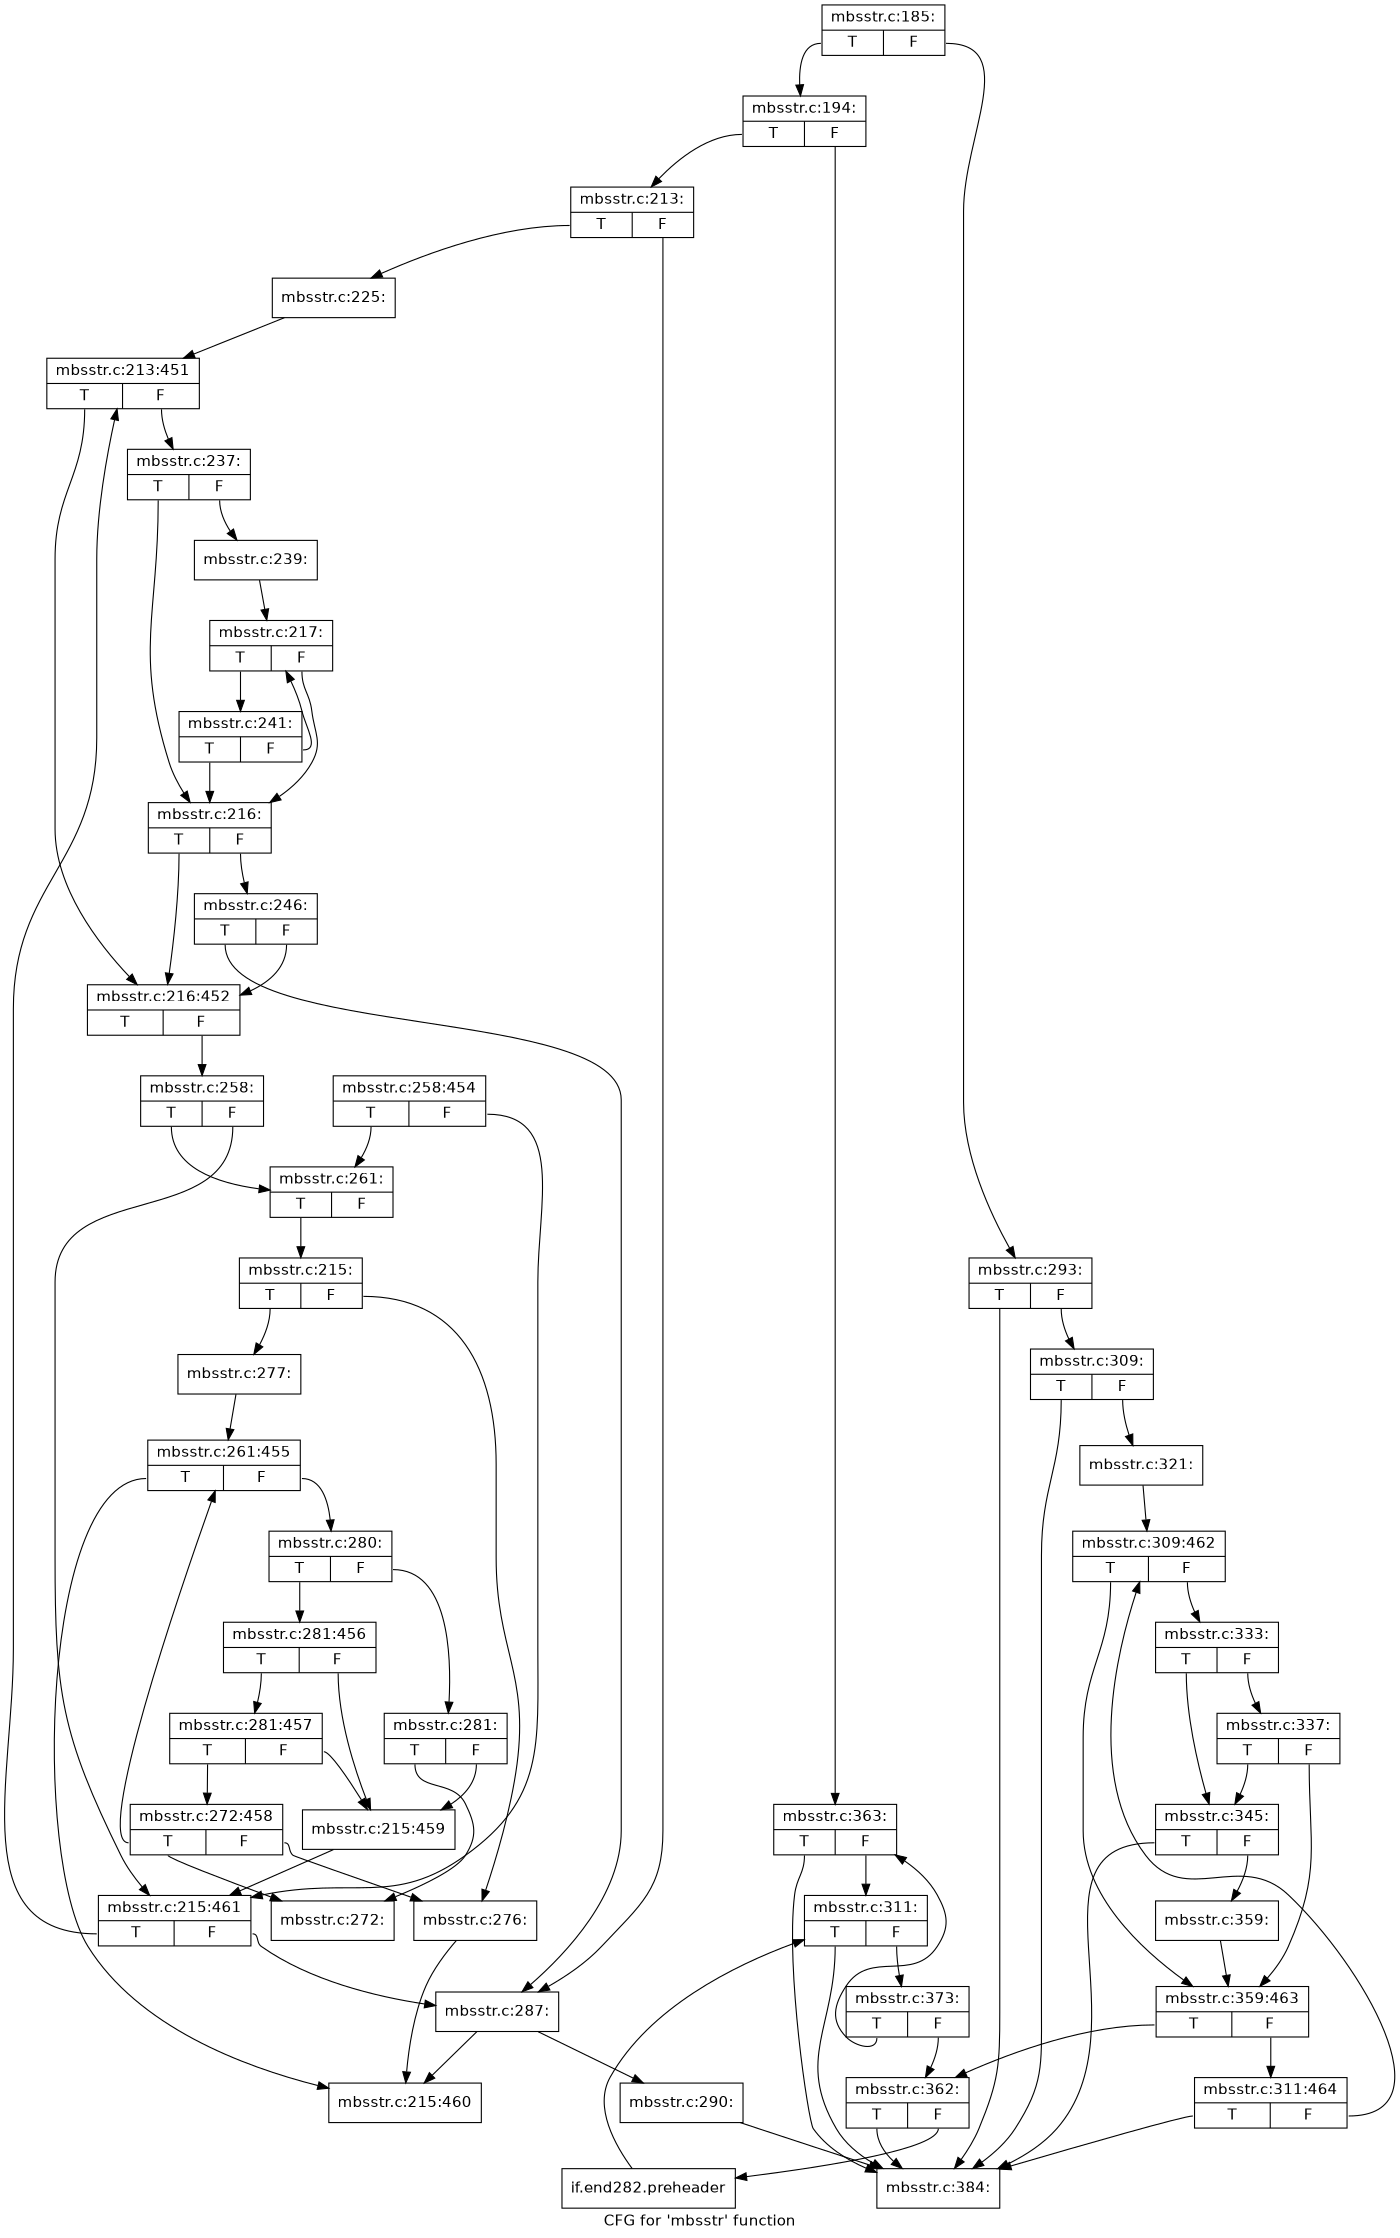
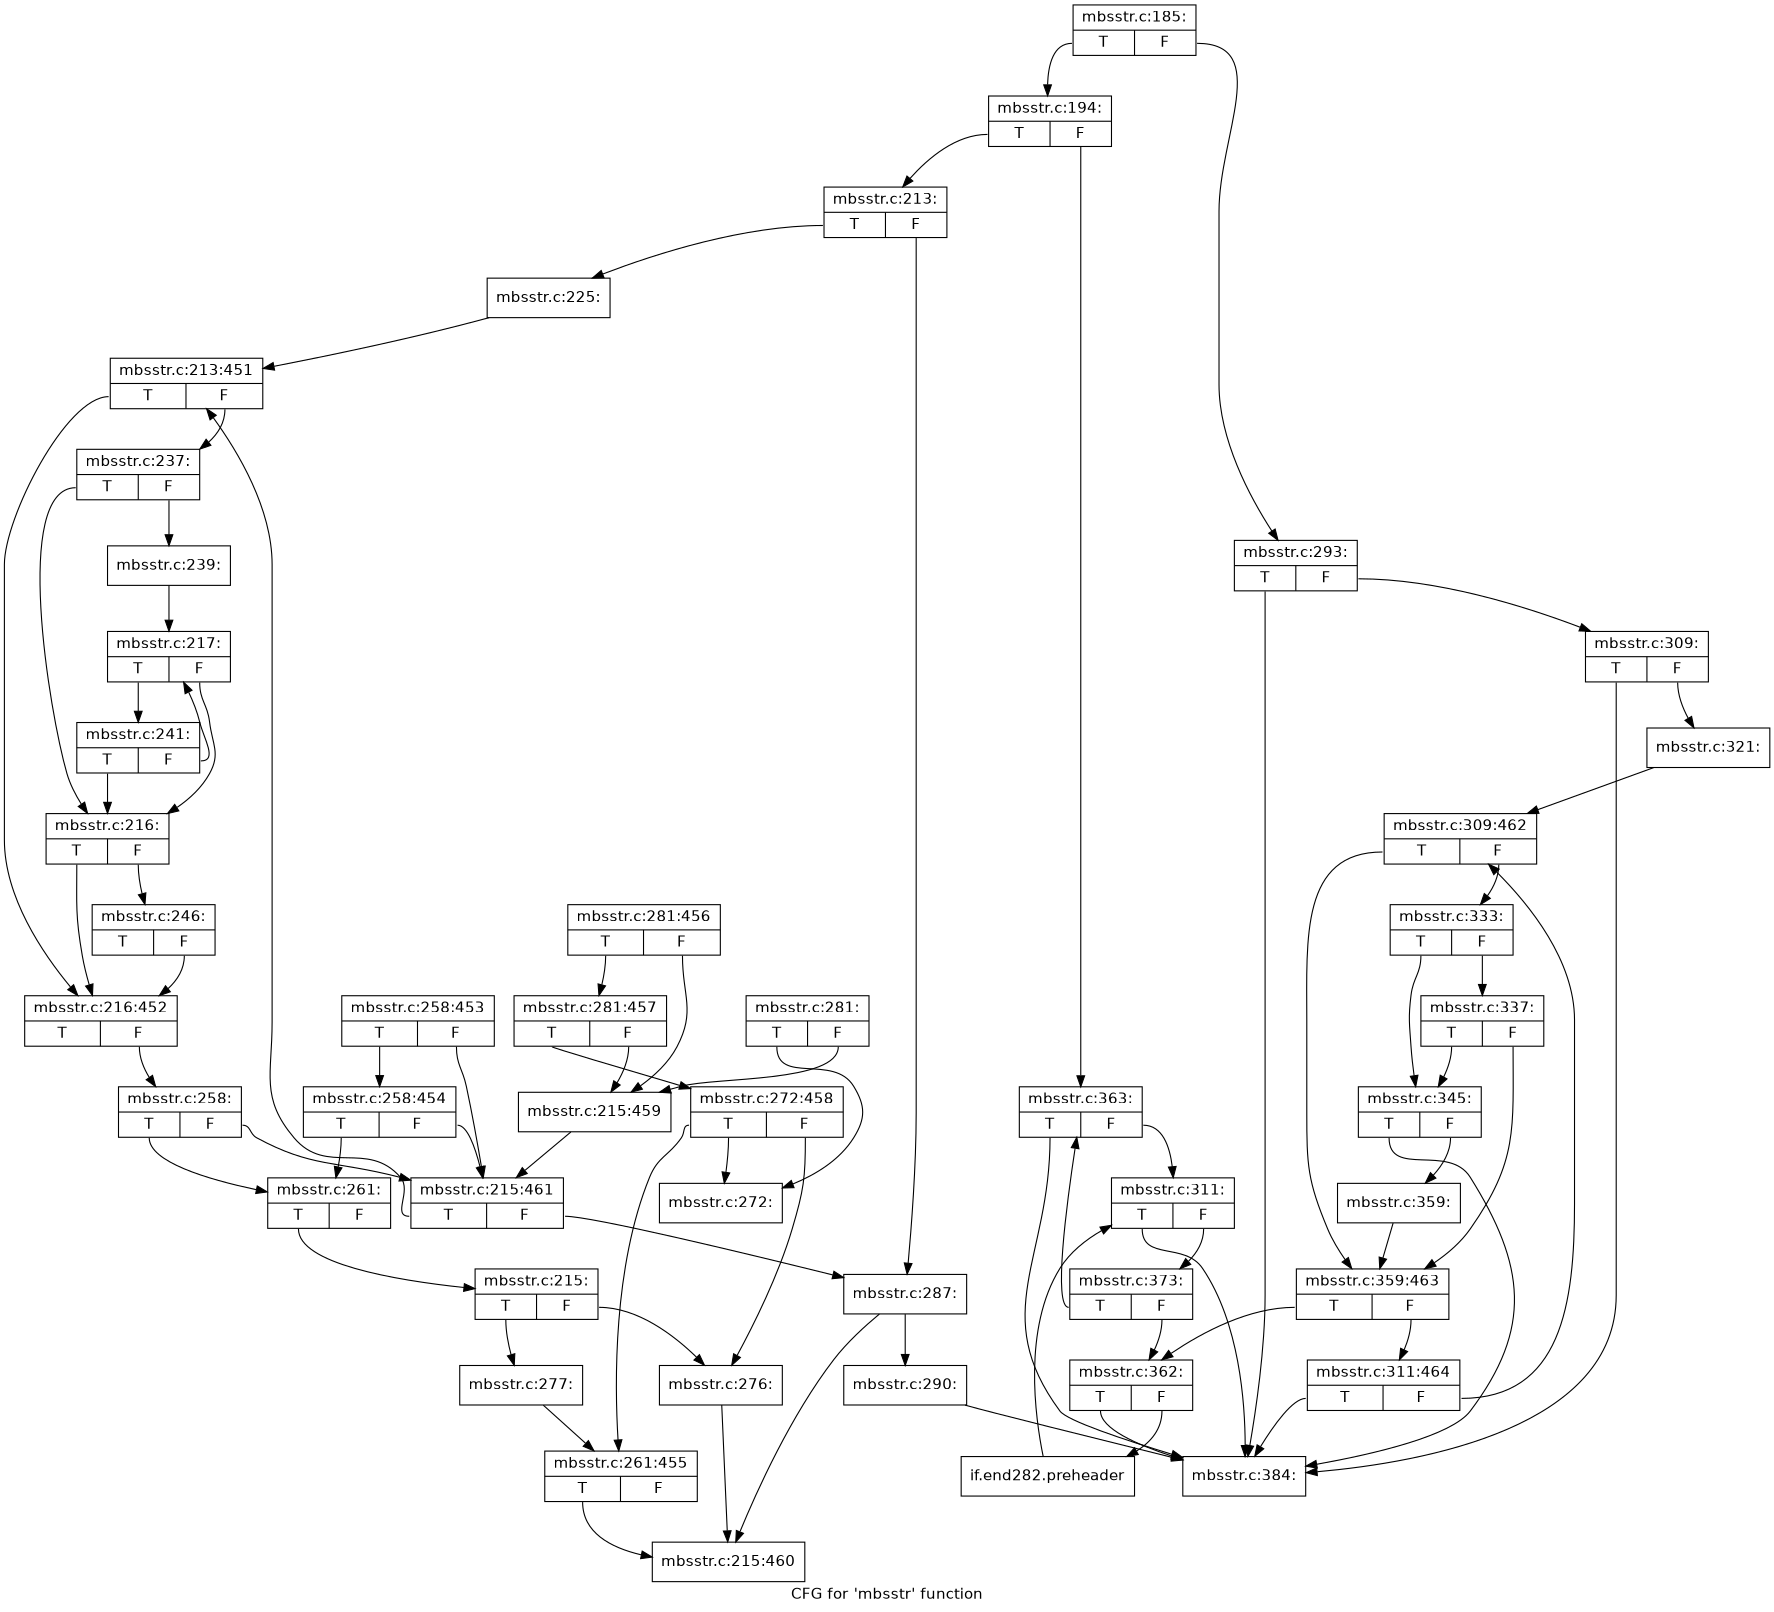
node "mbsstr.c:258:453": added
edge "mbsstr.c:246:" -> "mbsstr.c:287:": removed
node "mbsstr.c:280:": removed
